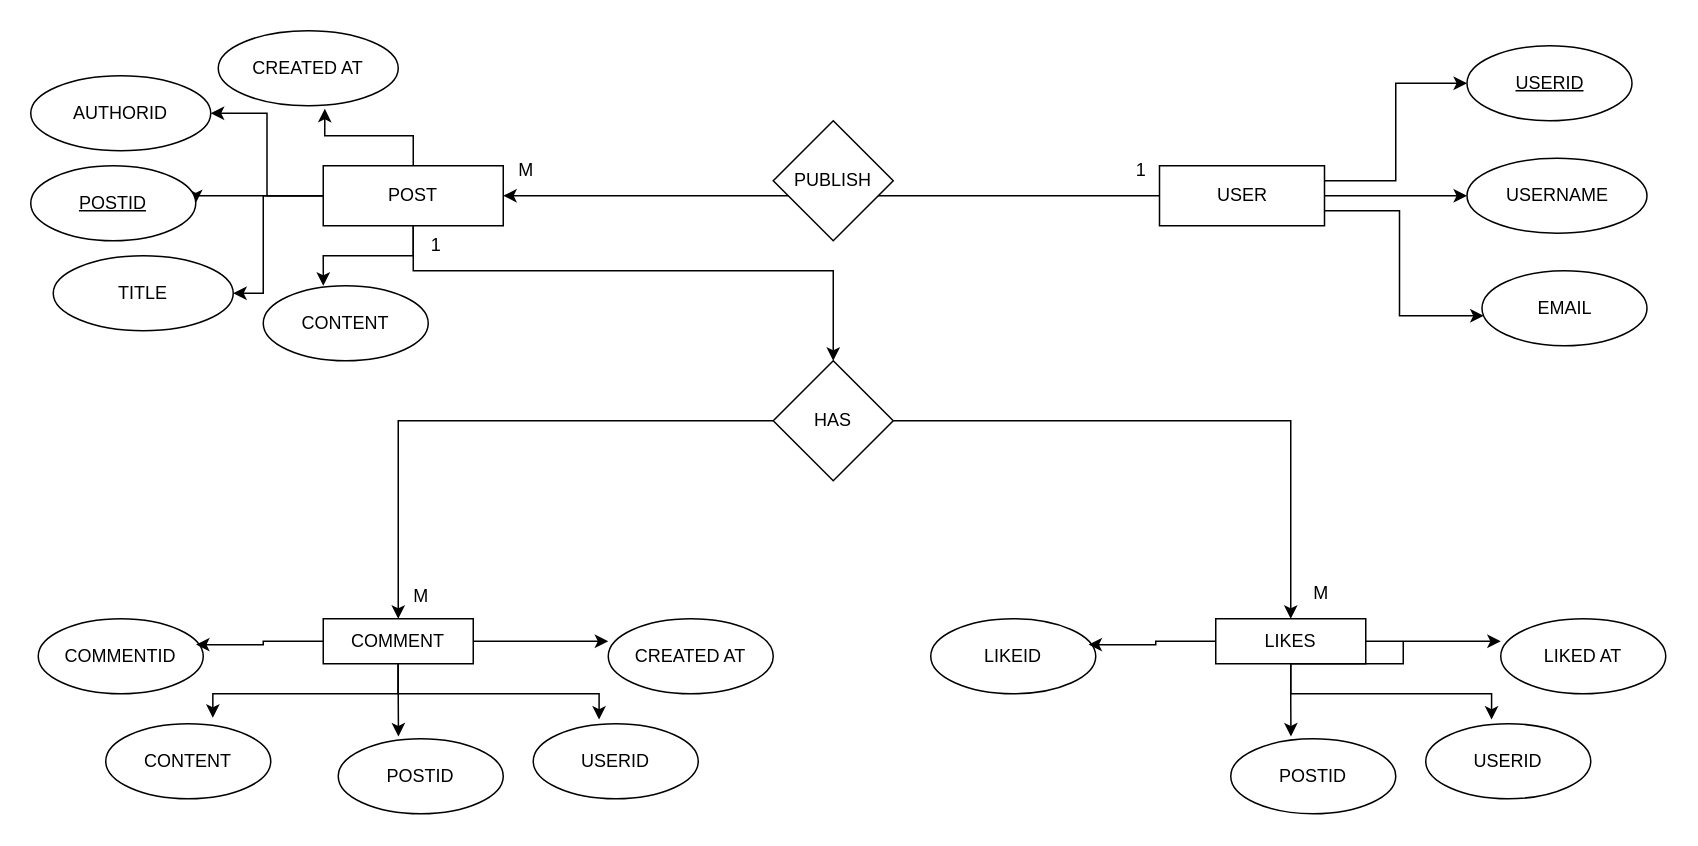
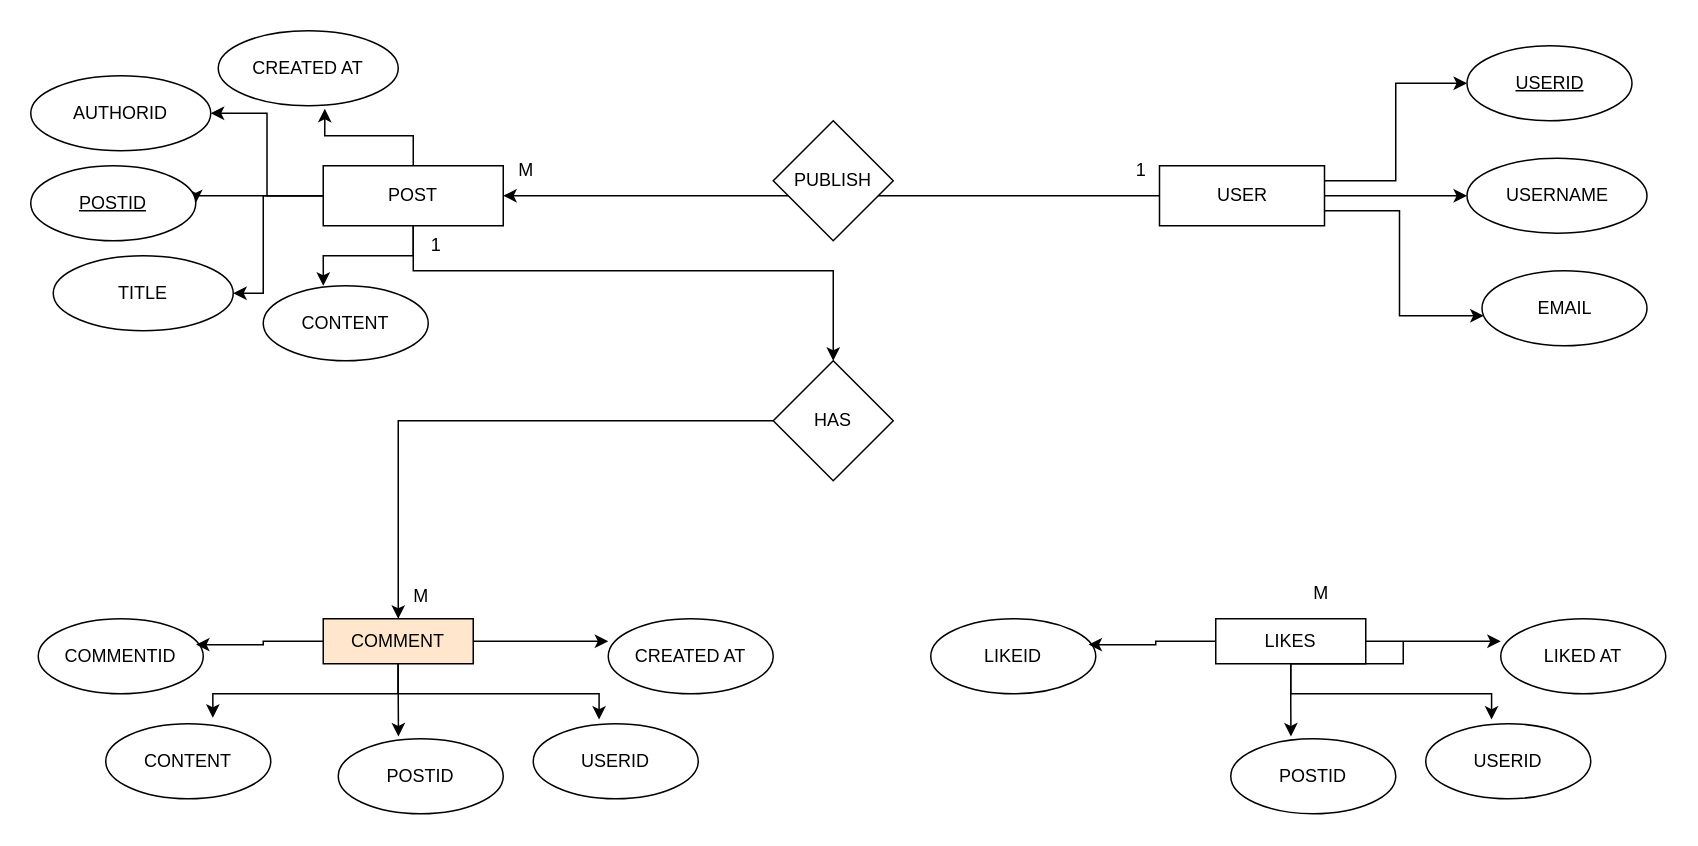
edge "HAS" -> "LIKES": removed
node "COMMENT": fillcolor #ffffff -> #ffe6cc
